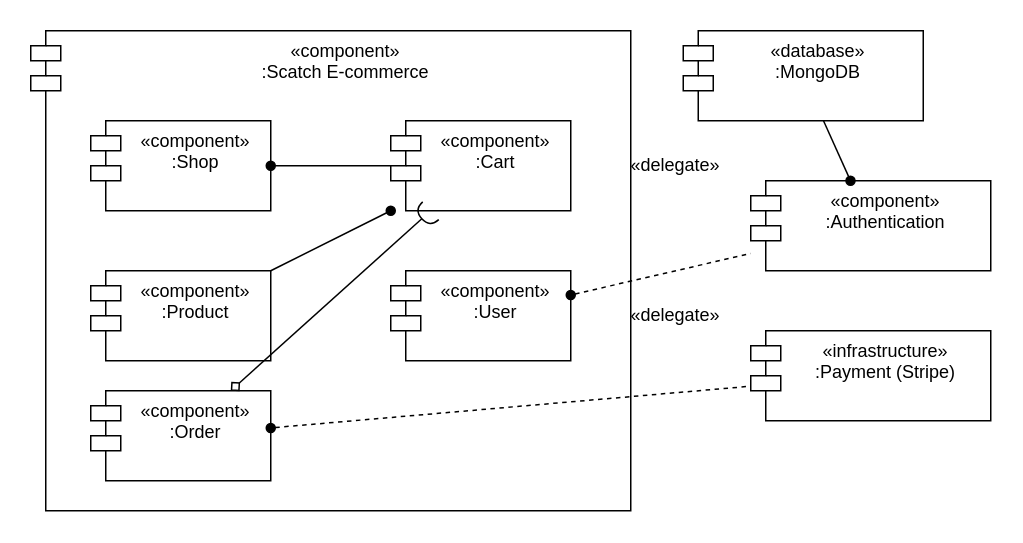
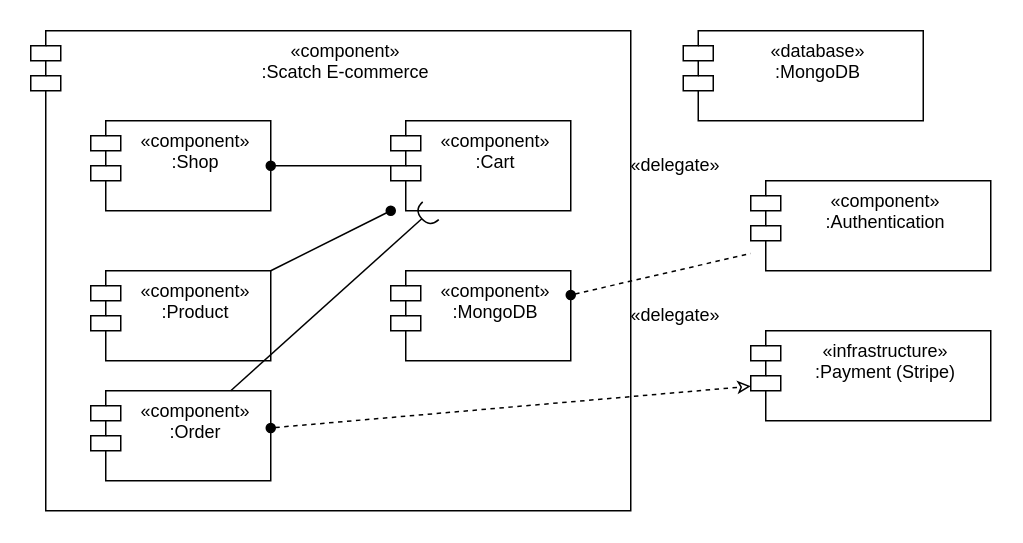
edge "«database» :MongoDB" -> "«component» :Authentication": removed
node "«component» :User": label "«component» :User" -> "«component» :MongoDB"
edge "«component» :Cart" -- "«component» :Order": arrowhead diamond -> none
edge "«infrastructure» :Payment (Stripe)" -> "«component» :Order": arrowhead none -> classic
